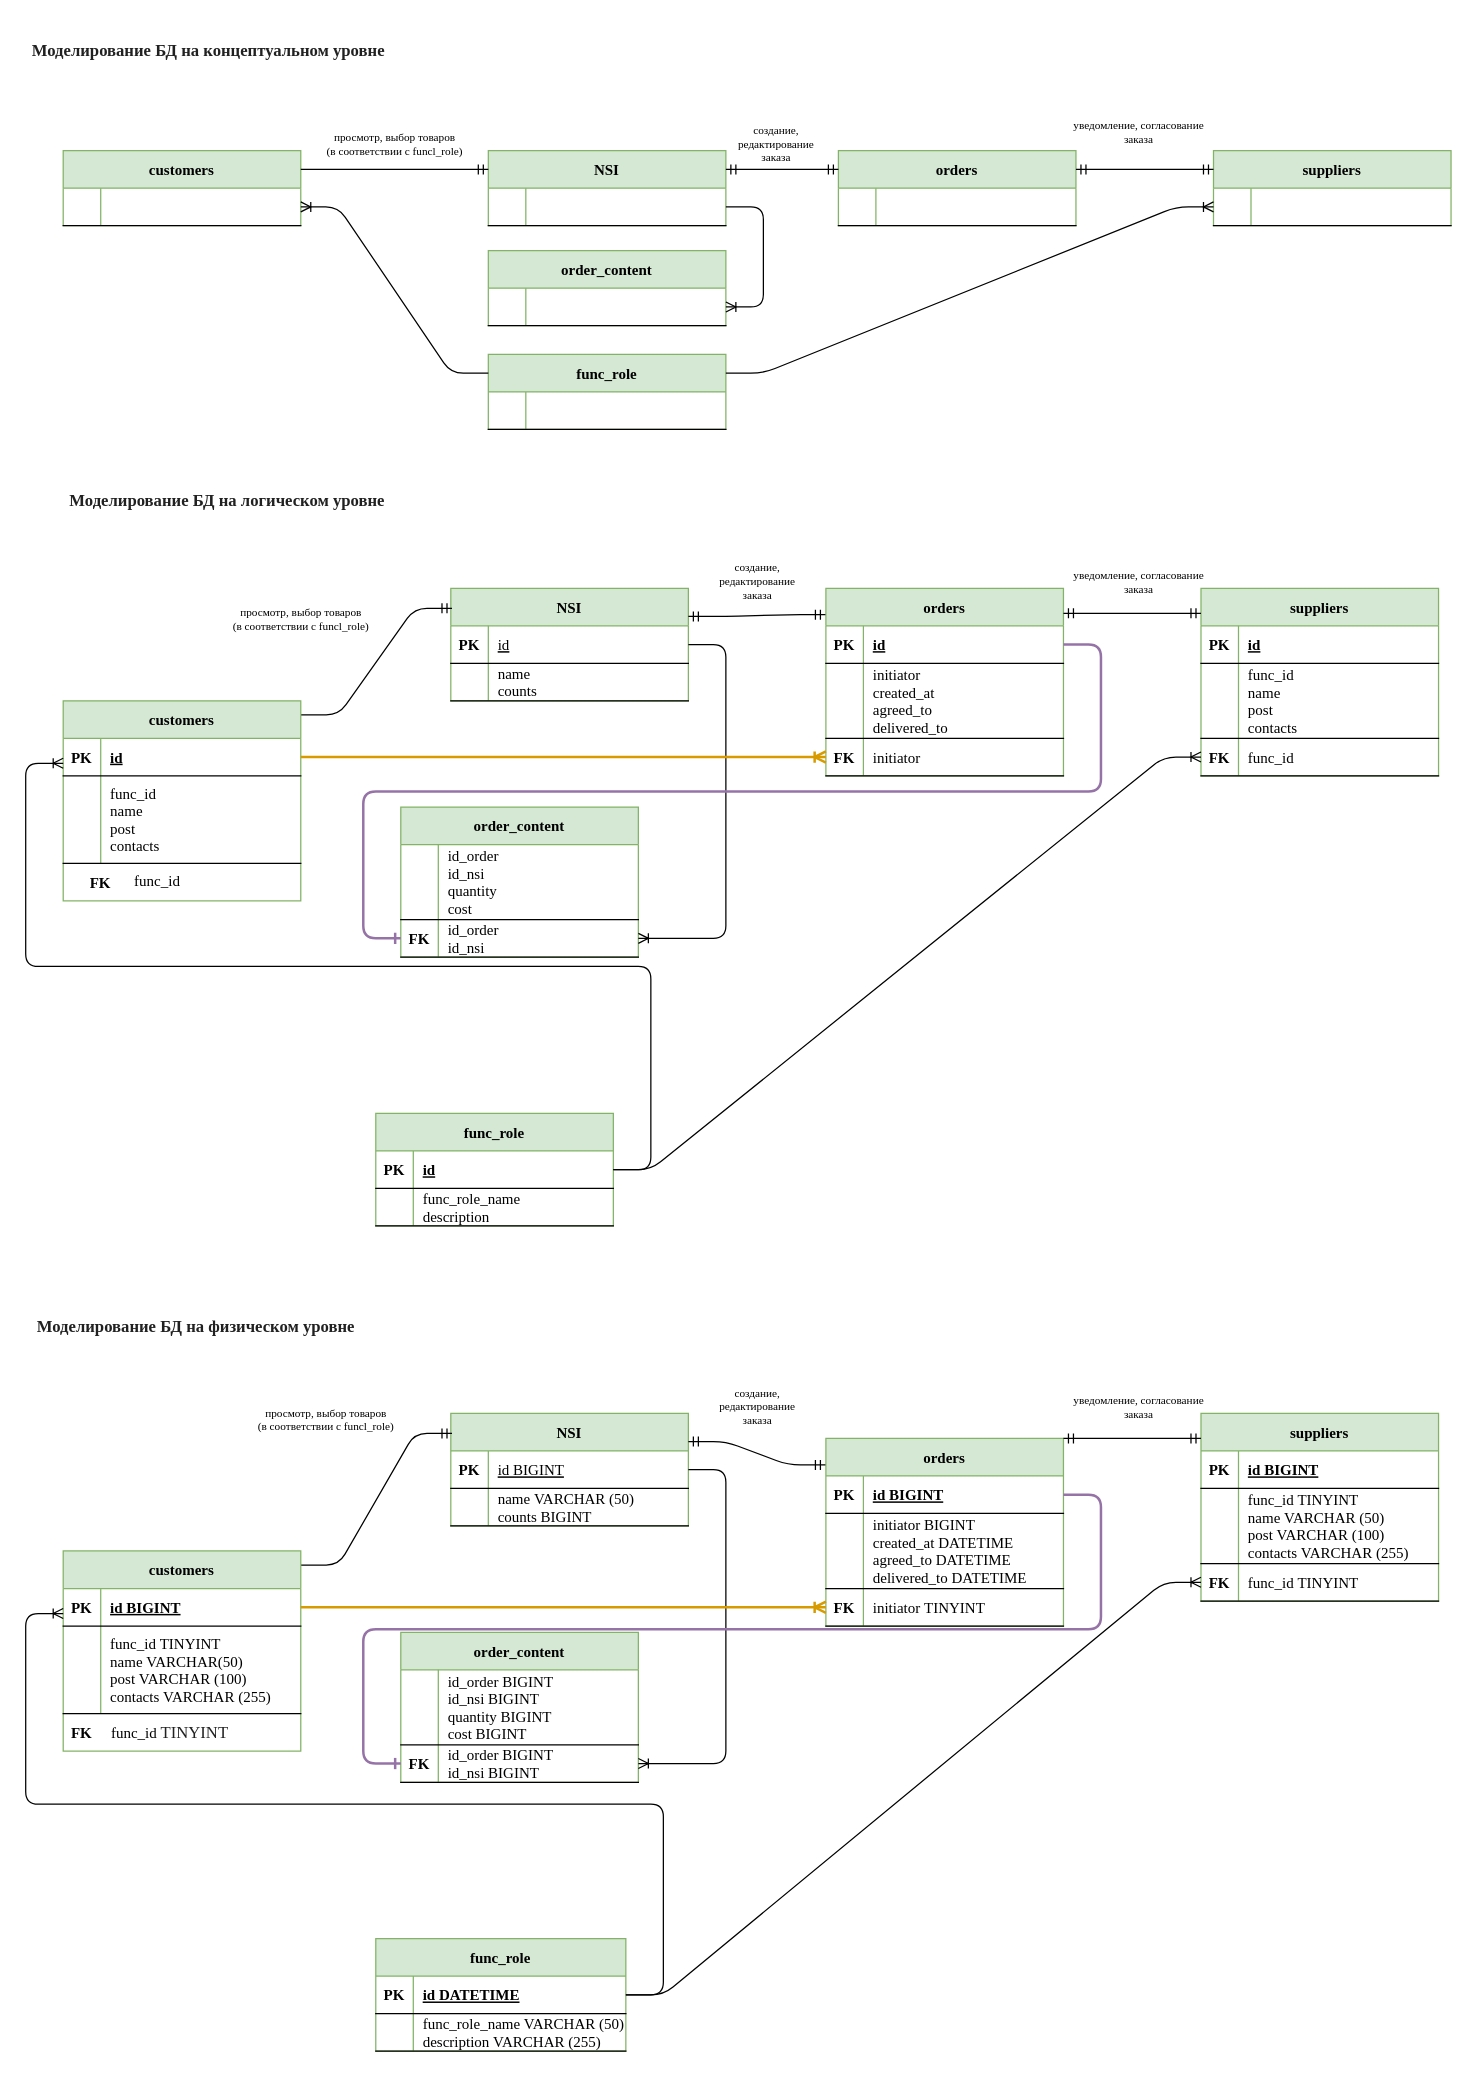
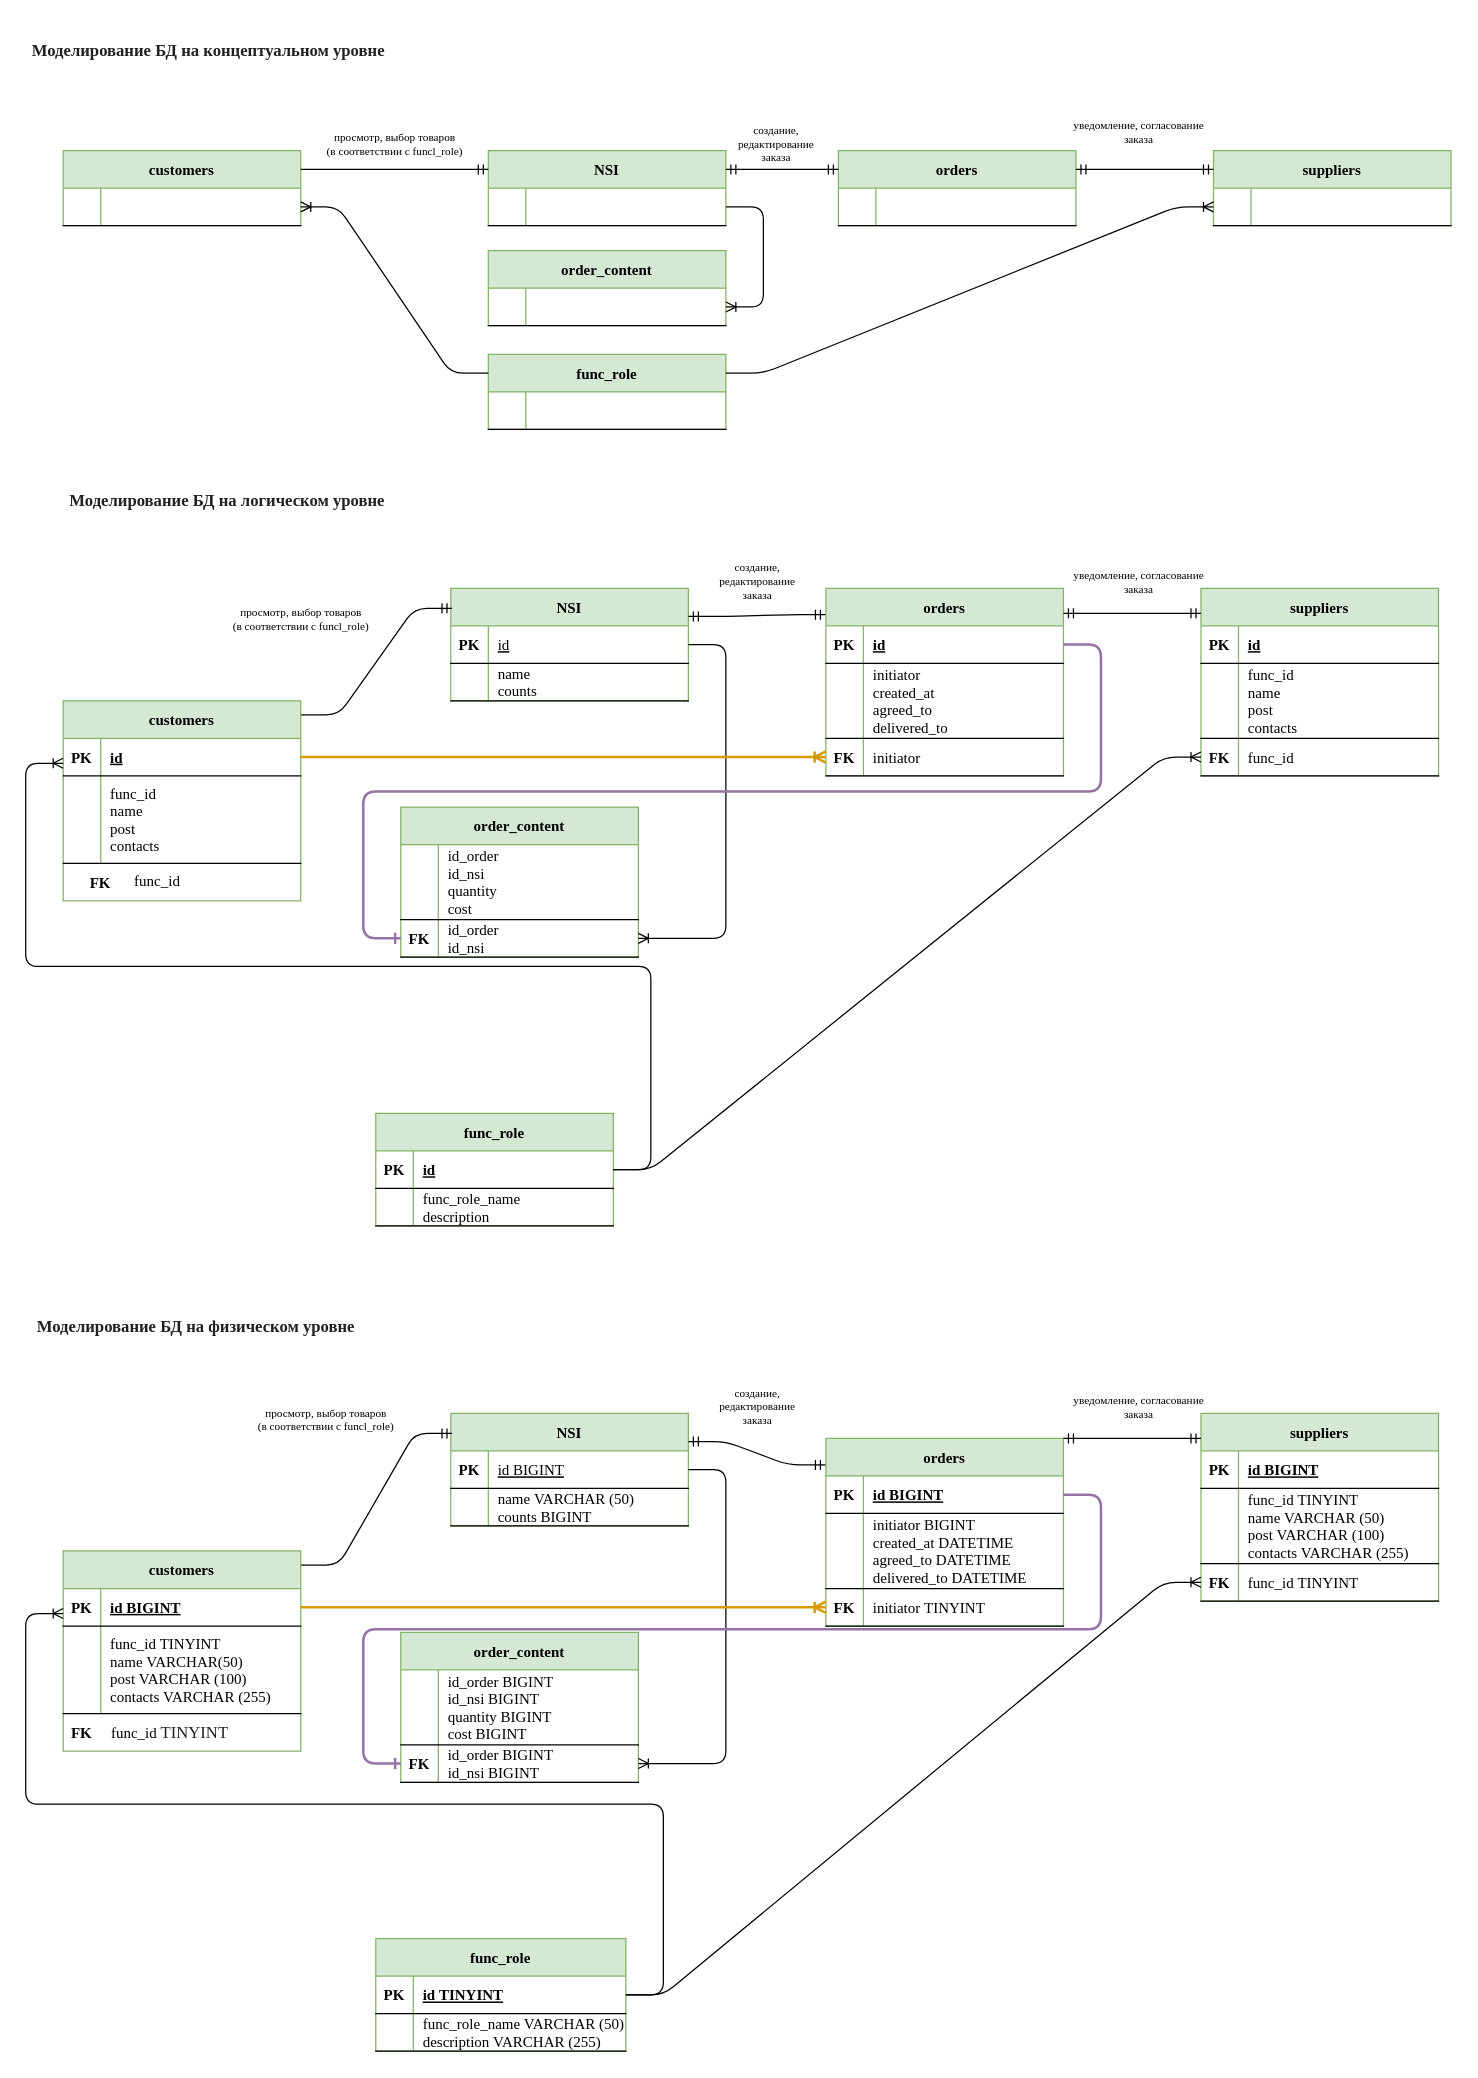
node "id DATETIME": label "id DATETIME" -> "id TINYINT"
